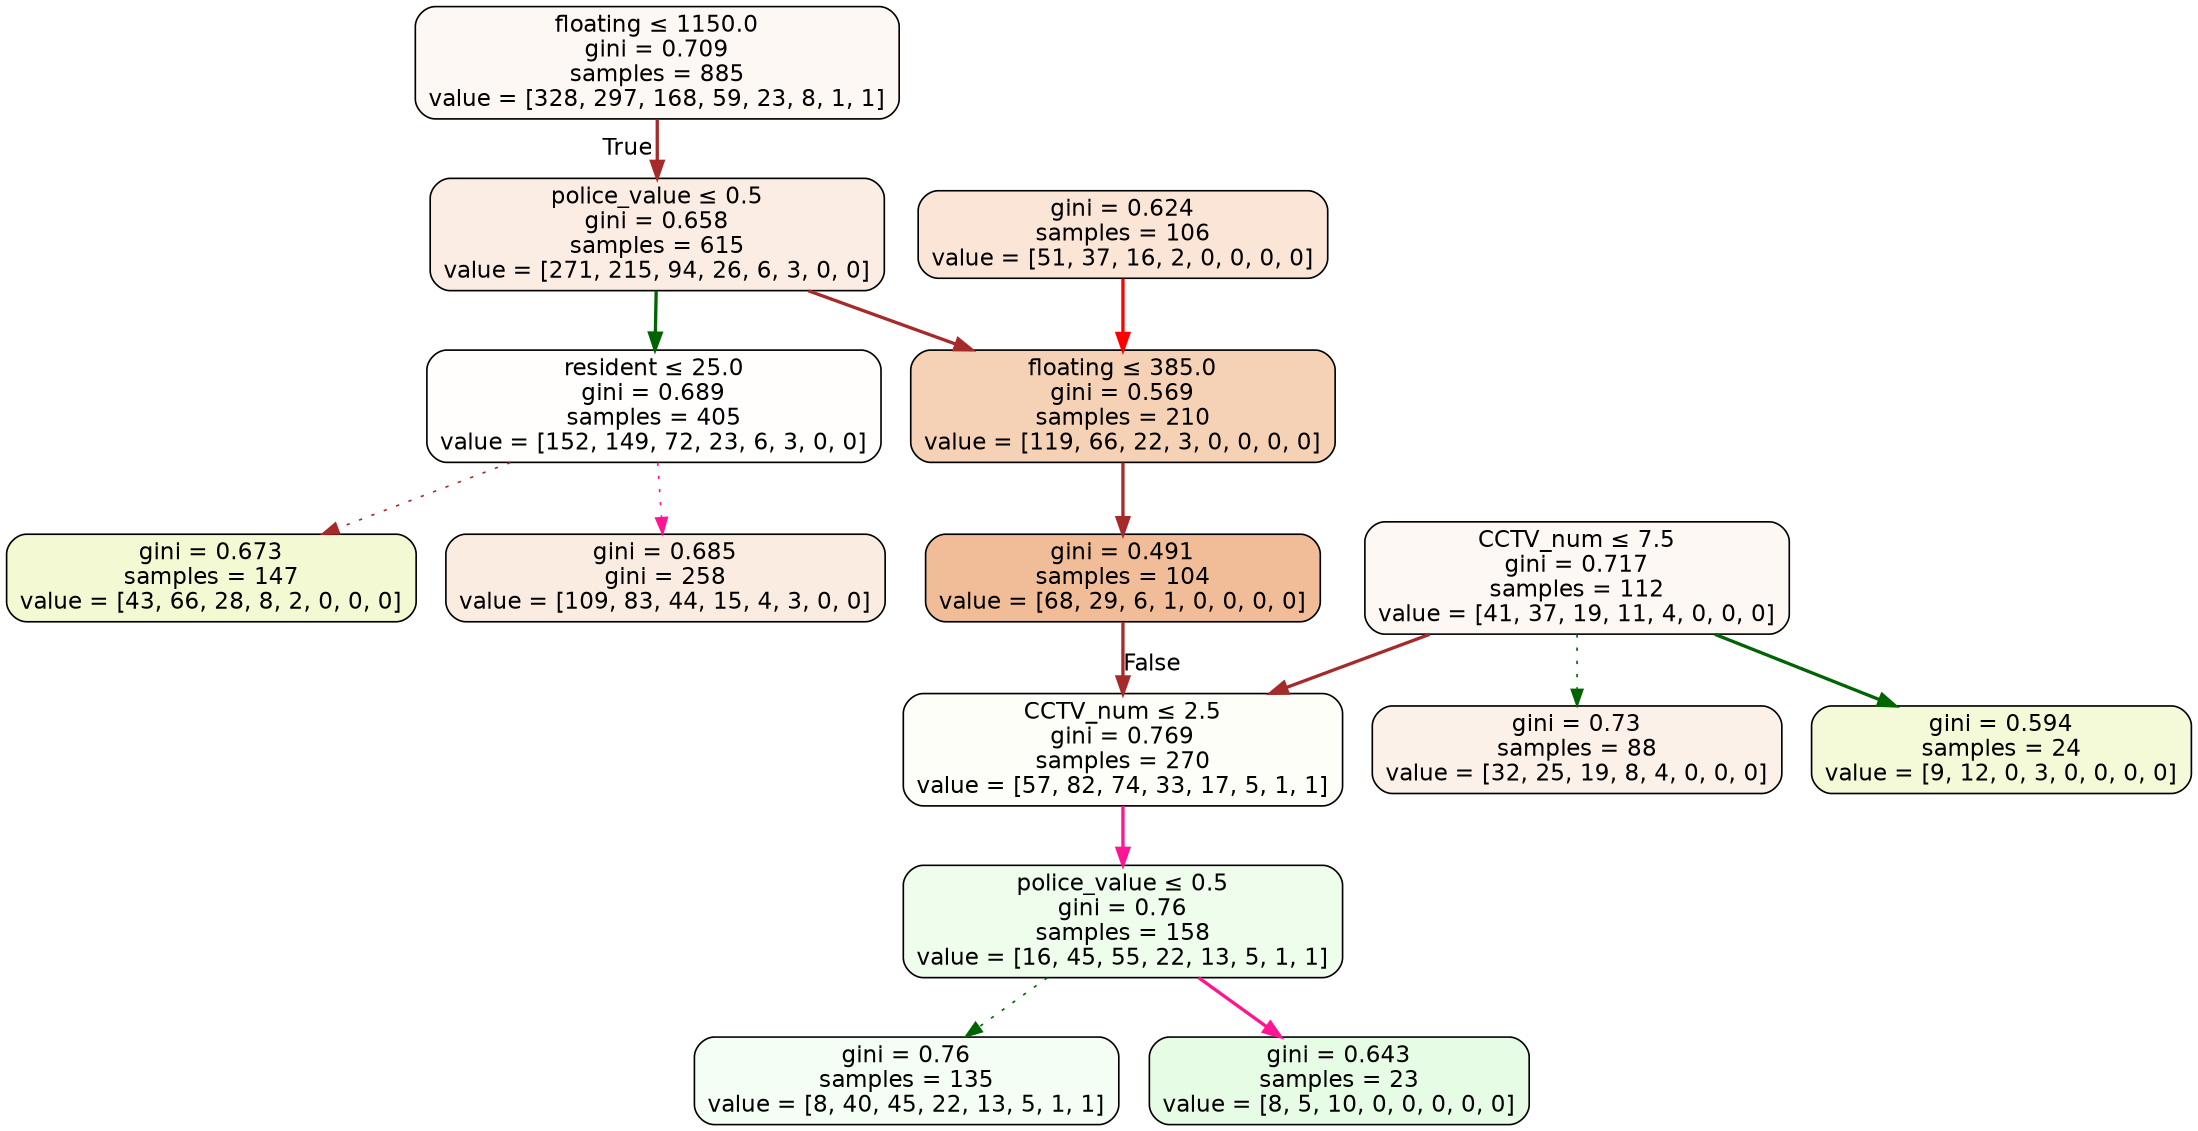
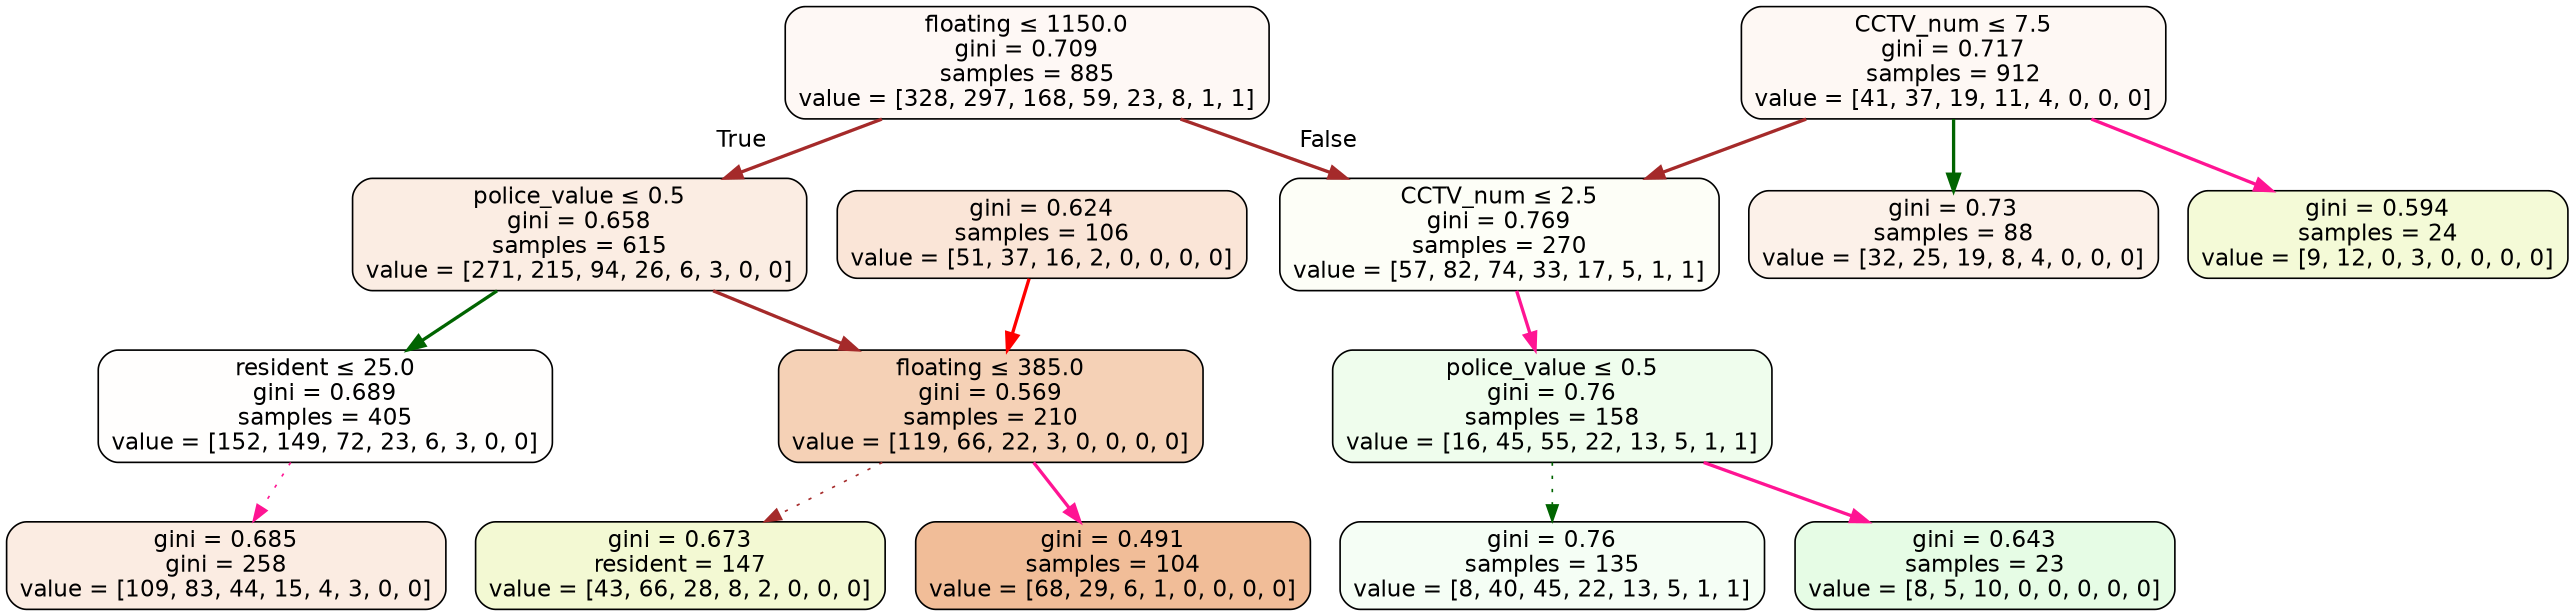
edge "floating ≤ 385.0" -> "gini = 0.491": color brown -> deeppink
edge "resident ≤ 25.0" -> "gini = 0.673": now "floating ≤ 385.0" -> "gini = 0.673"
node "gini = 0.673": text "samples = 147" -> "resident = 147"
node "CCTV_num ≤ 7.5": text "samples = 112" -> "samples = 912"
edge "gini = 0.491" -> "CCTV_num ≤ 2.5": now "floating ≤ 1150.0" -> "CCTV_num ≤ 2.5"
edge "CCTV_num ≤ 7.5" -> "gini = 0.73": style dotted -> bold
edge "CCTV_num ≤ 7.5" -> "gini = 0.594": color darkgreen -> deeppink
